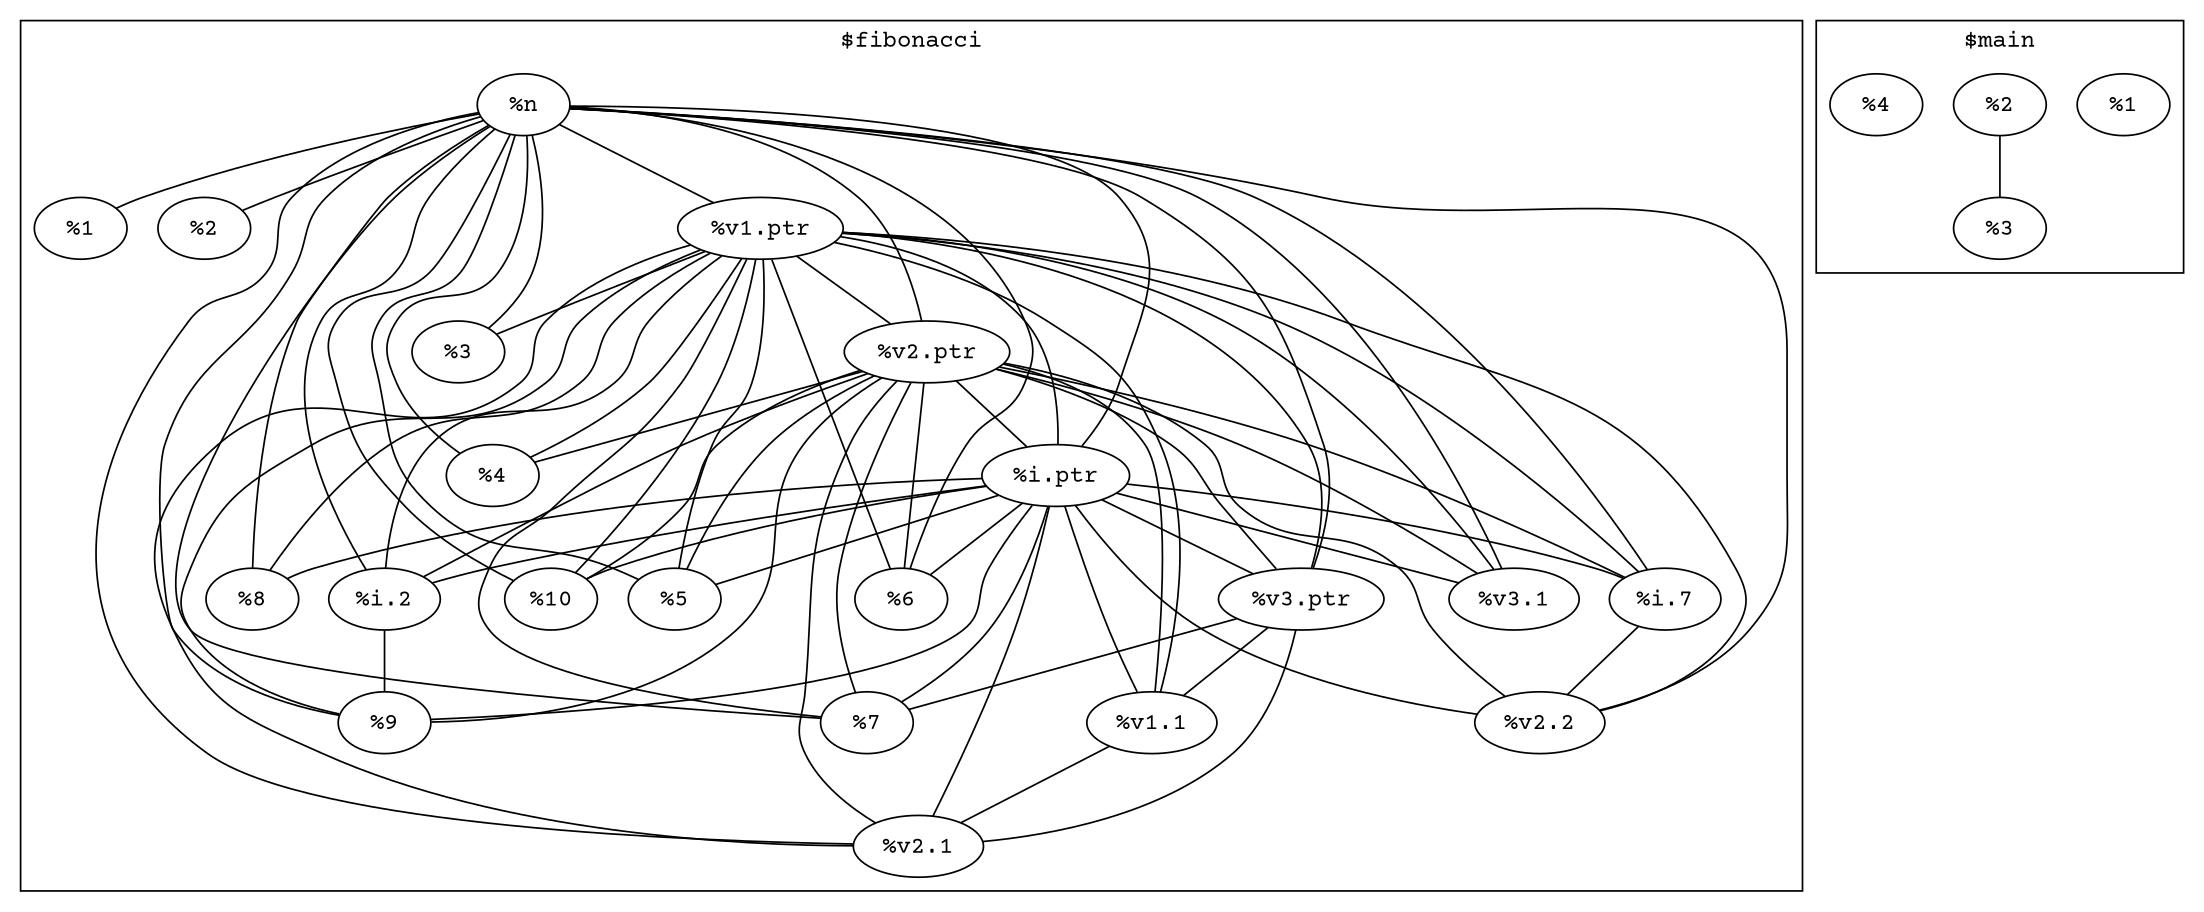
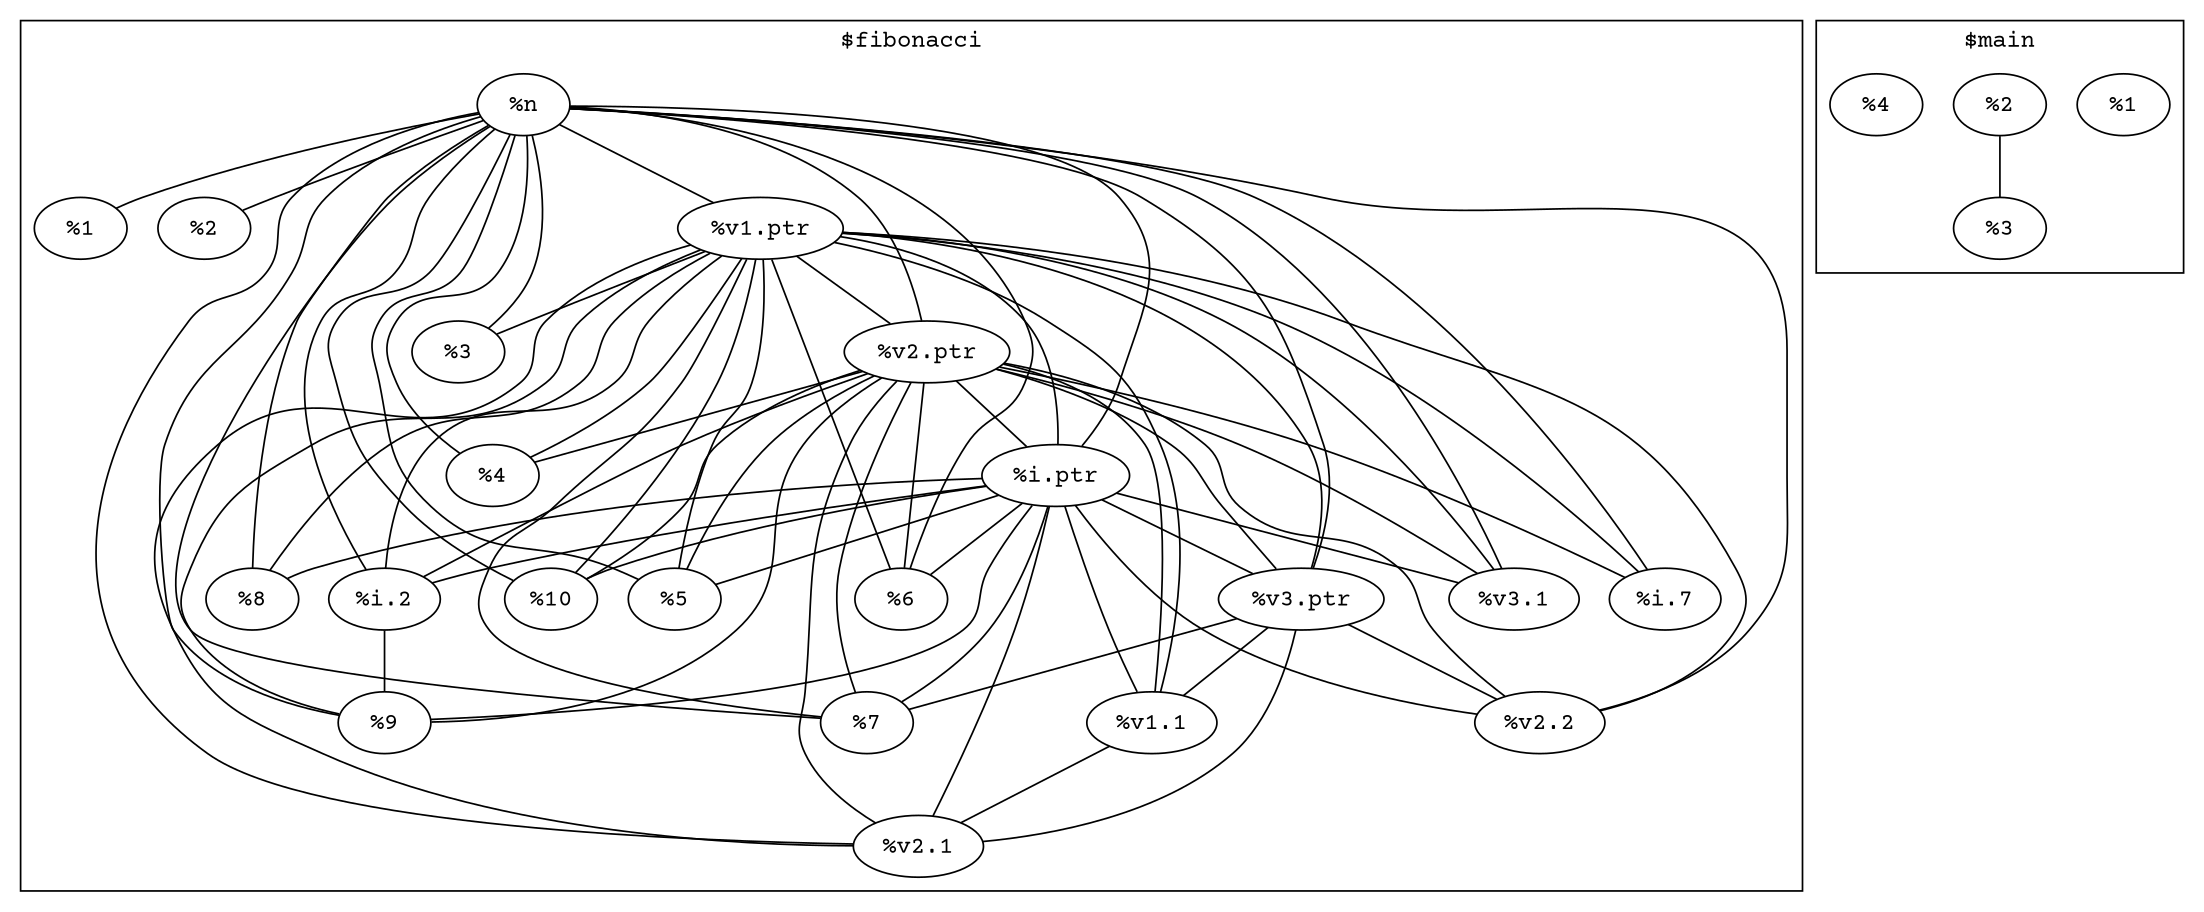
edge "%i.ptr" -- "%i.7": removed
edge "%i.7" -- "%v2.2": now "%v3.ptr" -- "%v2.2"
